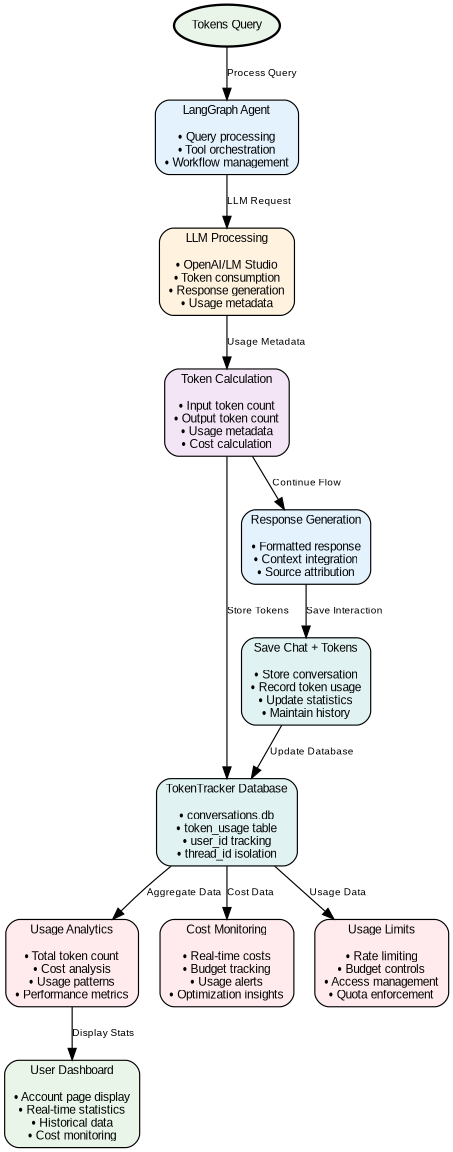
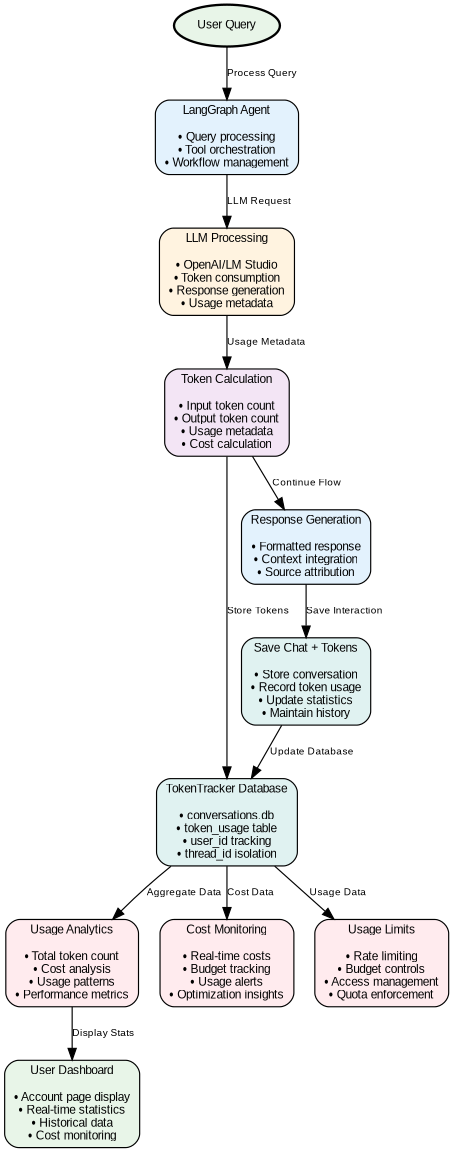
node "Tokens Query": label "Tokens Query" -> "User Query"
